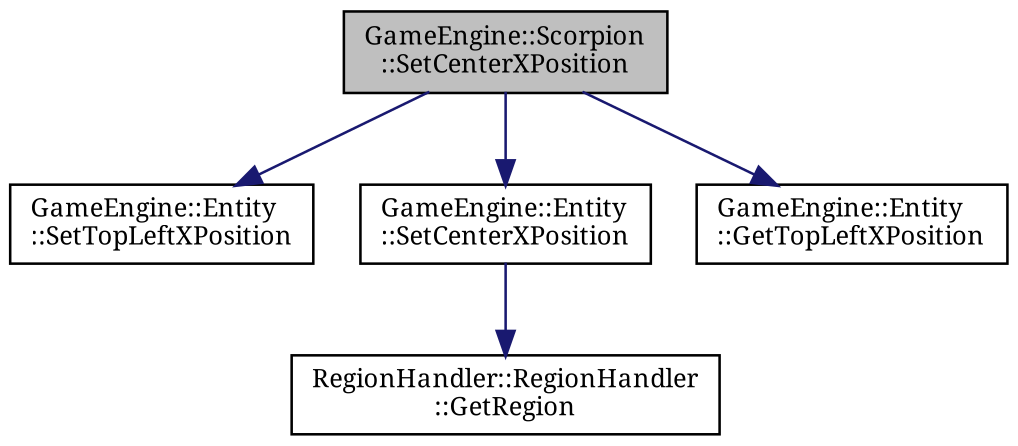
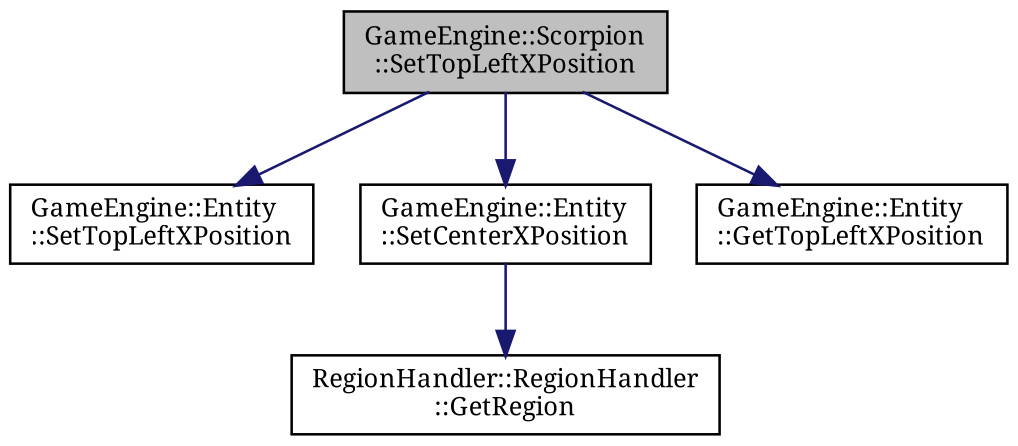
node "GameEngine::Scorpion ::SetCenterXPosition": label "GameEngine::Scorpion ::SetCenterXPosition" -> "GameEngine::Scorpion ::SetTopLeftXPosition"
